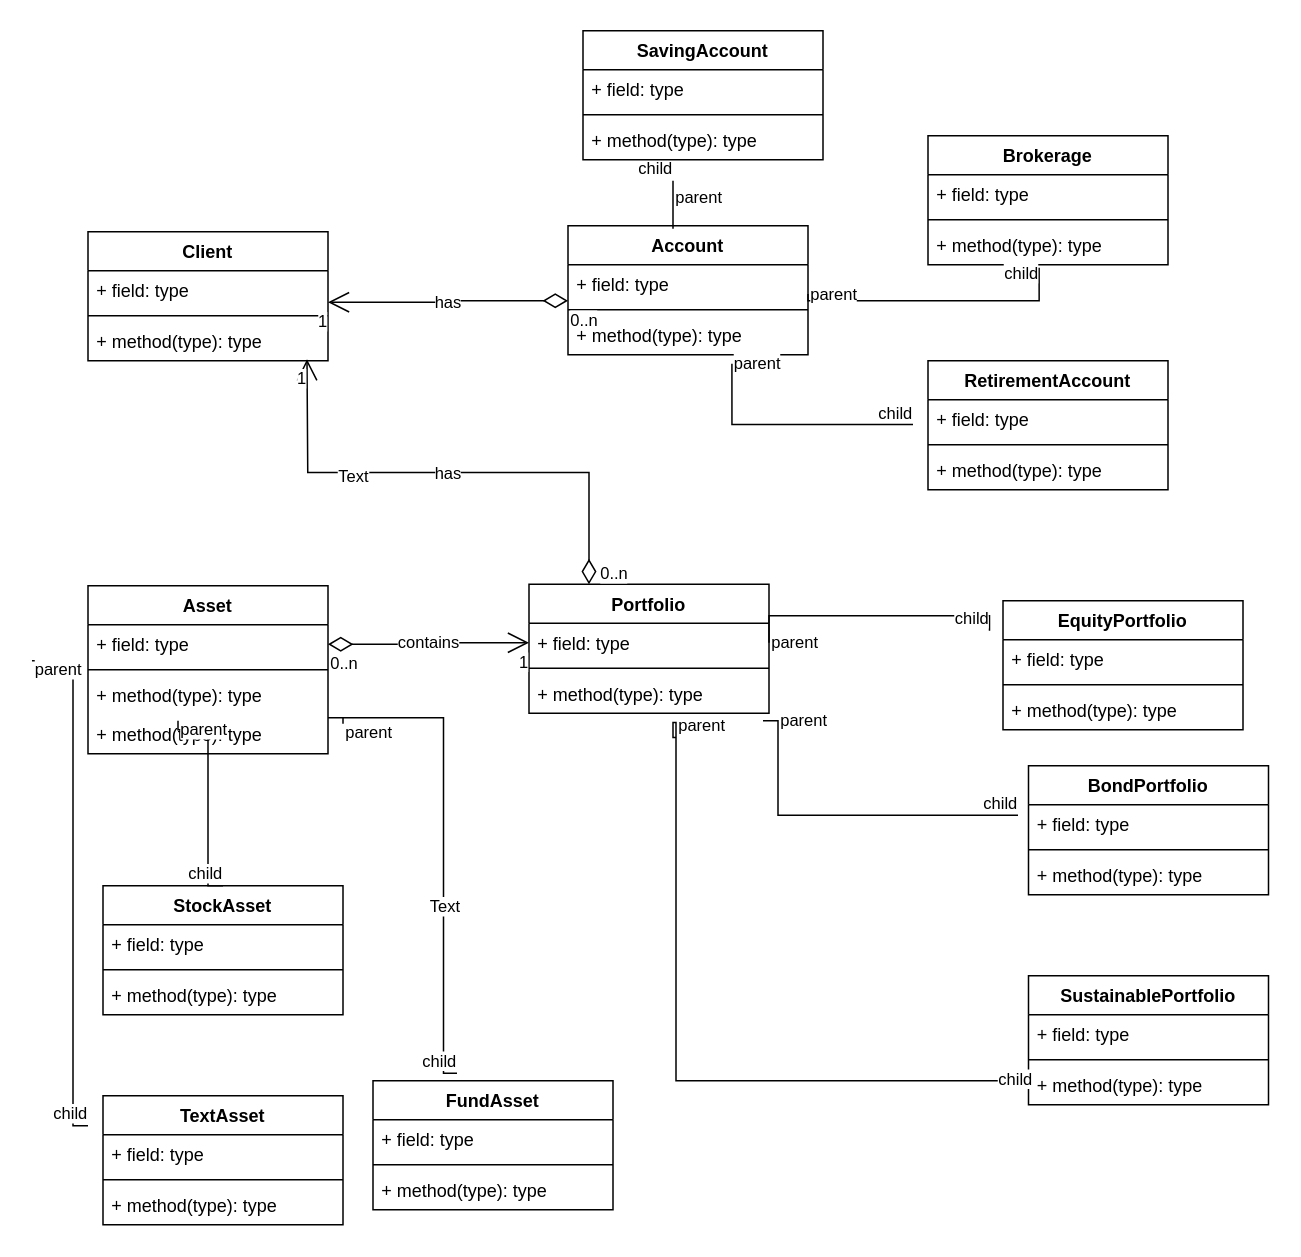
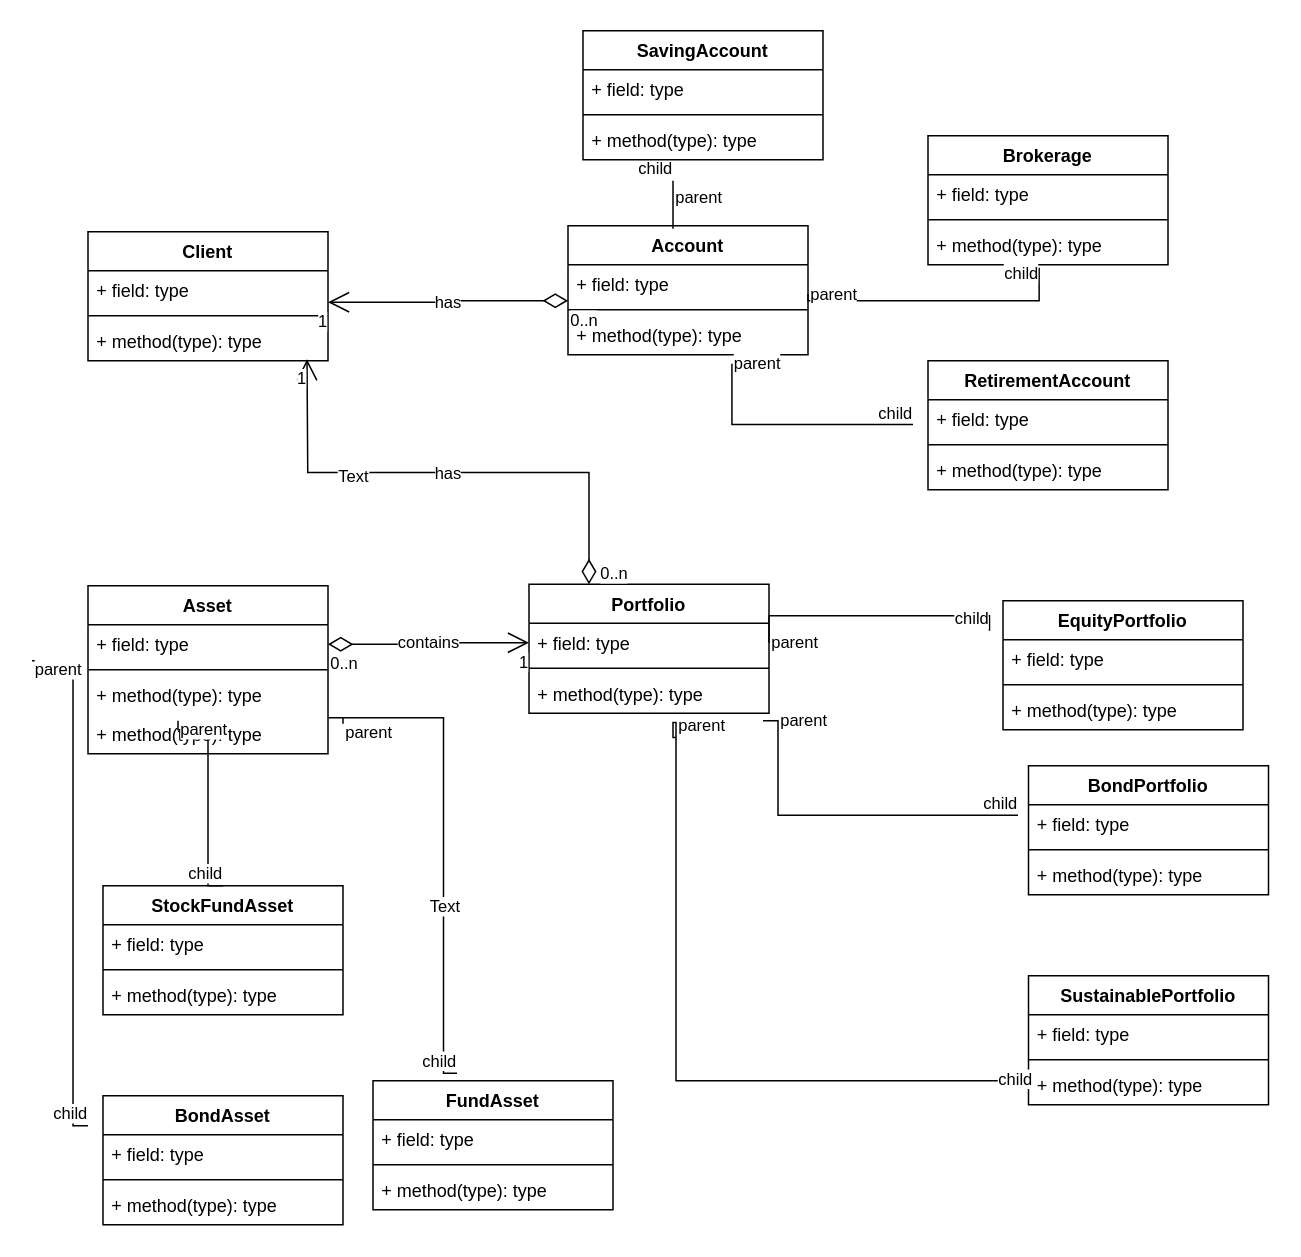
node "StockAsset": label "StockAsset" -> "StockFundAsset"
node "TextAsset": label "TextAsset" -> "BondAsset"
